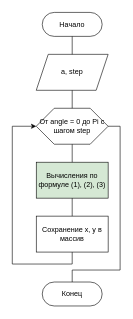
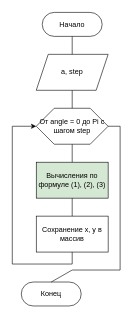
node "Конец": moved (72, 294) -> (51, 294)
